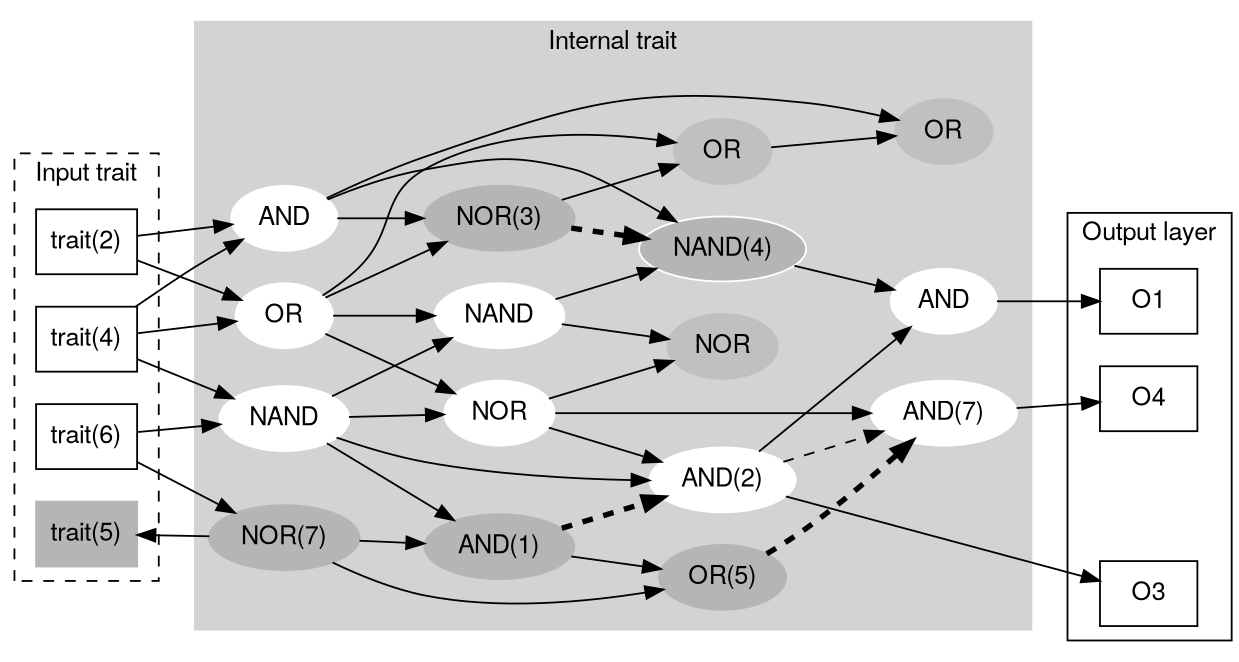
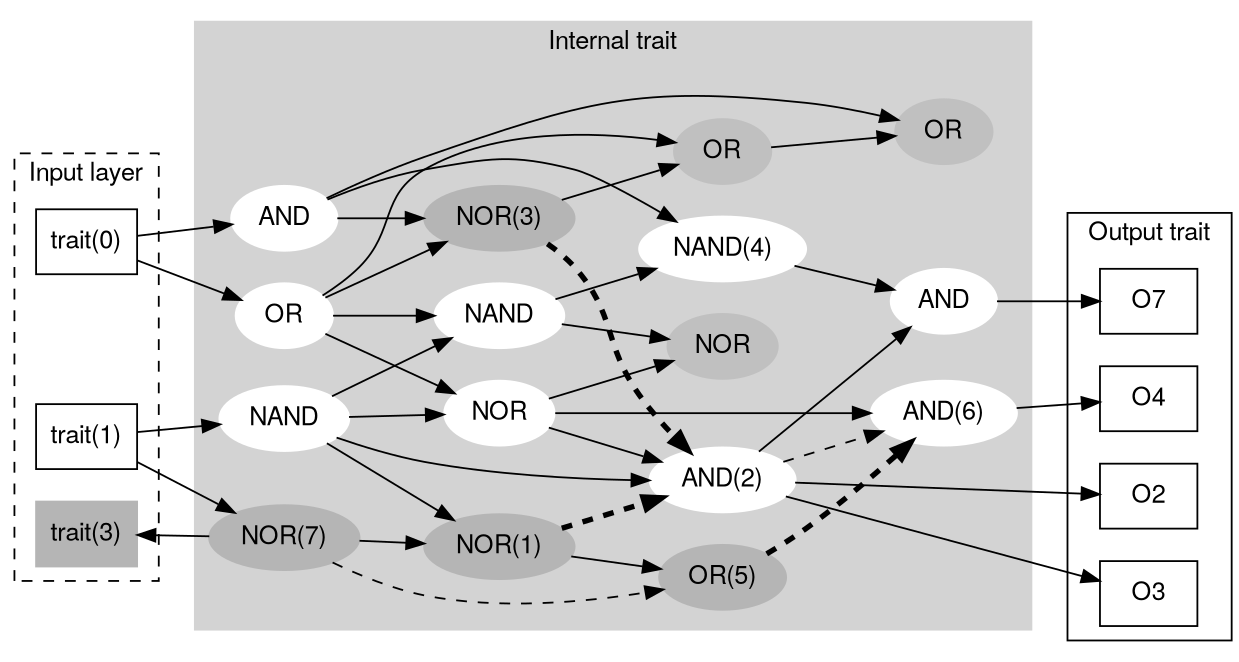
cluster "Input trait": label "Input trait" -> "Input layer"
edge "NOR(3)" -> "NAND(4)": now "NOR(3)" -> "AND(2)"
cluster "Output layer": label "Output layer" -> "Output trait"
node "trait(2)": label "trait(2)" -> "trait(0)"
node "NAND(4)": fillcolor gray71 -> white
node "O1": label "O1" -> "O7"
node "trait(4)": removed
node "AND(7)": label "AND(7)" -> "AND(6)"
node "trait(6)": label "trait(6)" -> "trait(1)"
node "O2": added
node "trait(5)": label "trait(5)" -> "trait(3)"
node "AND(1)": label "AND(1)" -> "NOR(1)"
edge "NOR(7)" -> "OR(5)": style solid -> dashed
